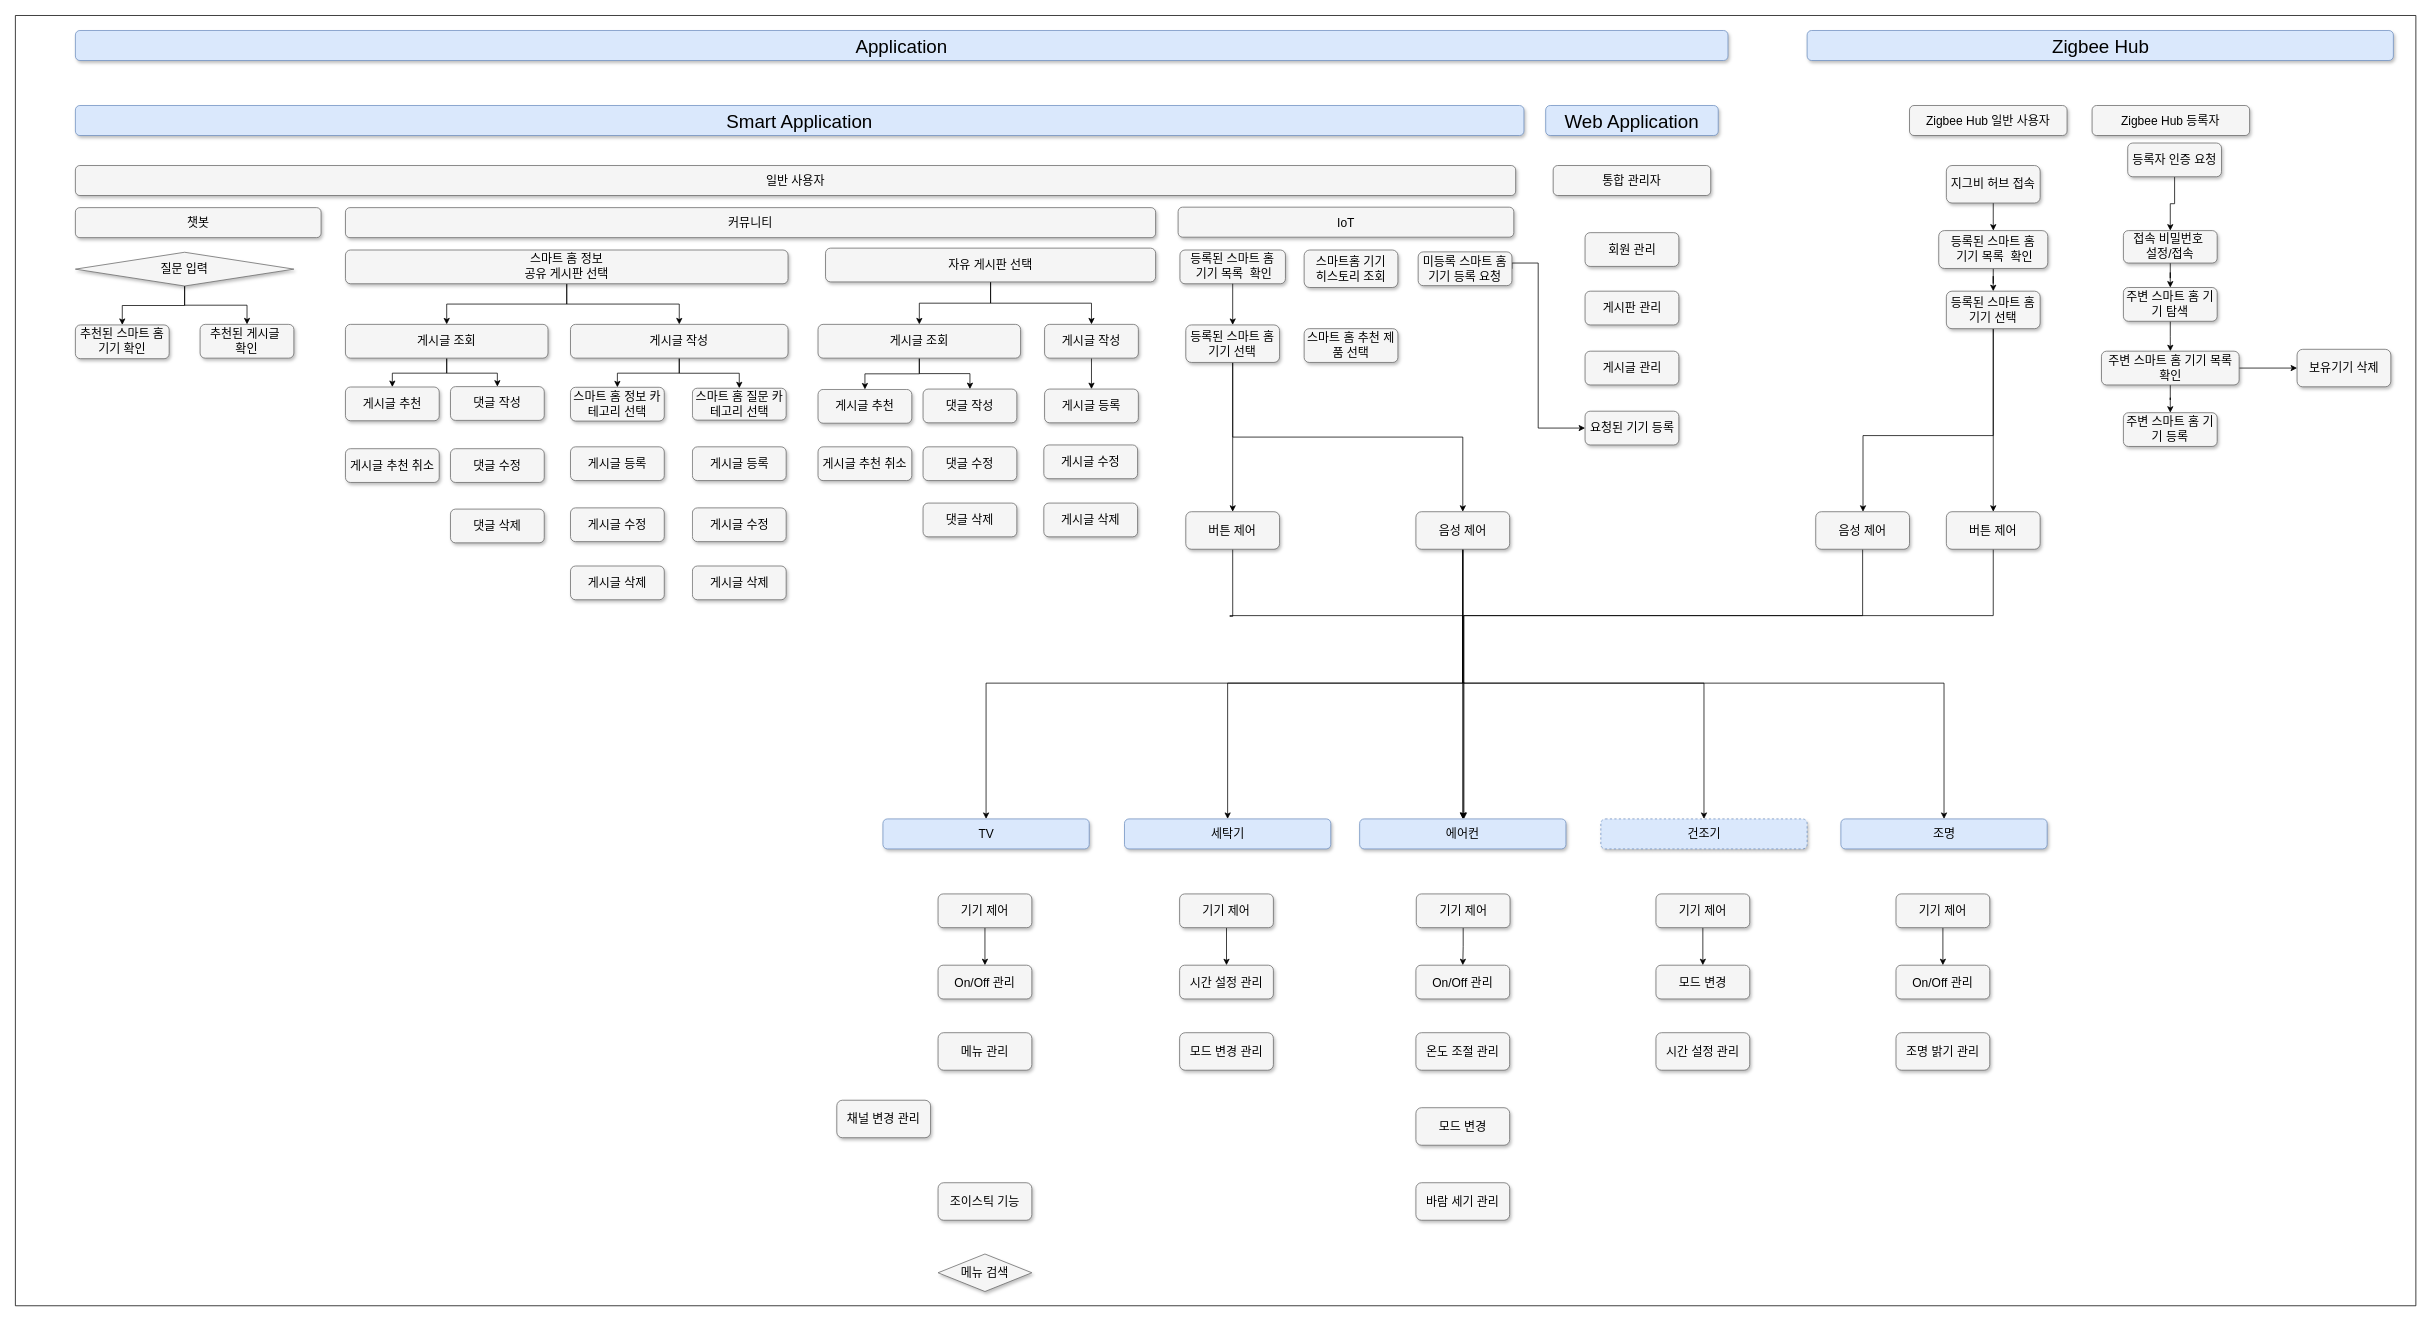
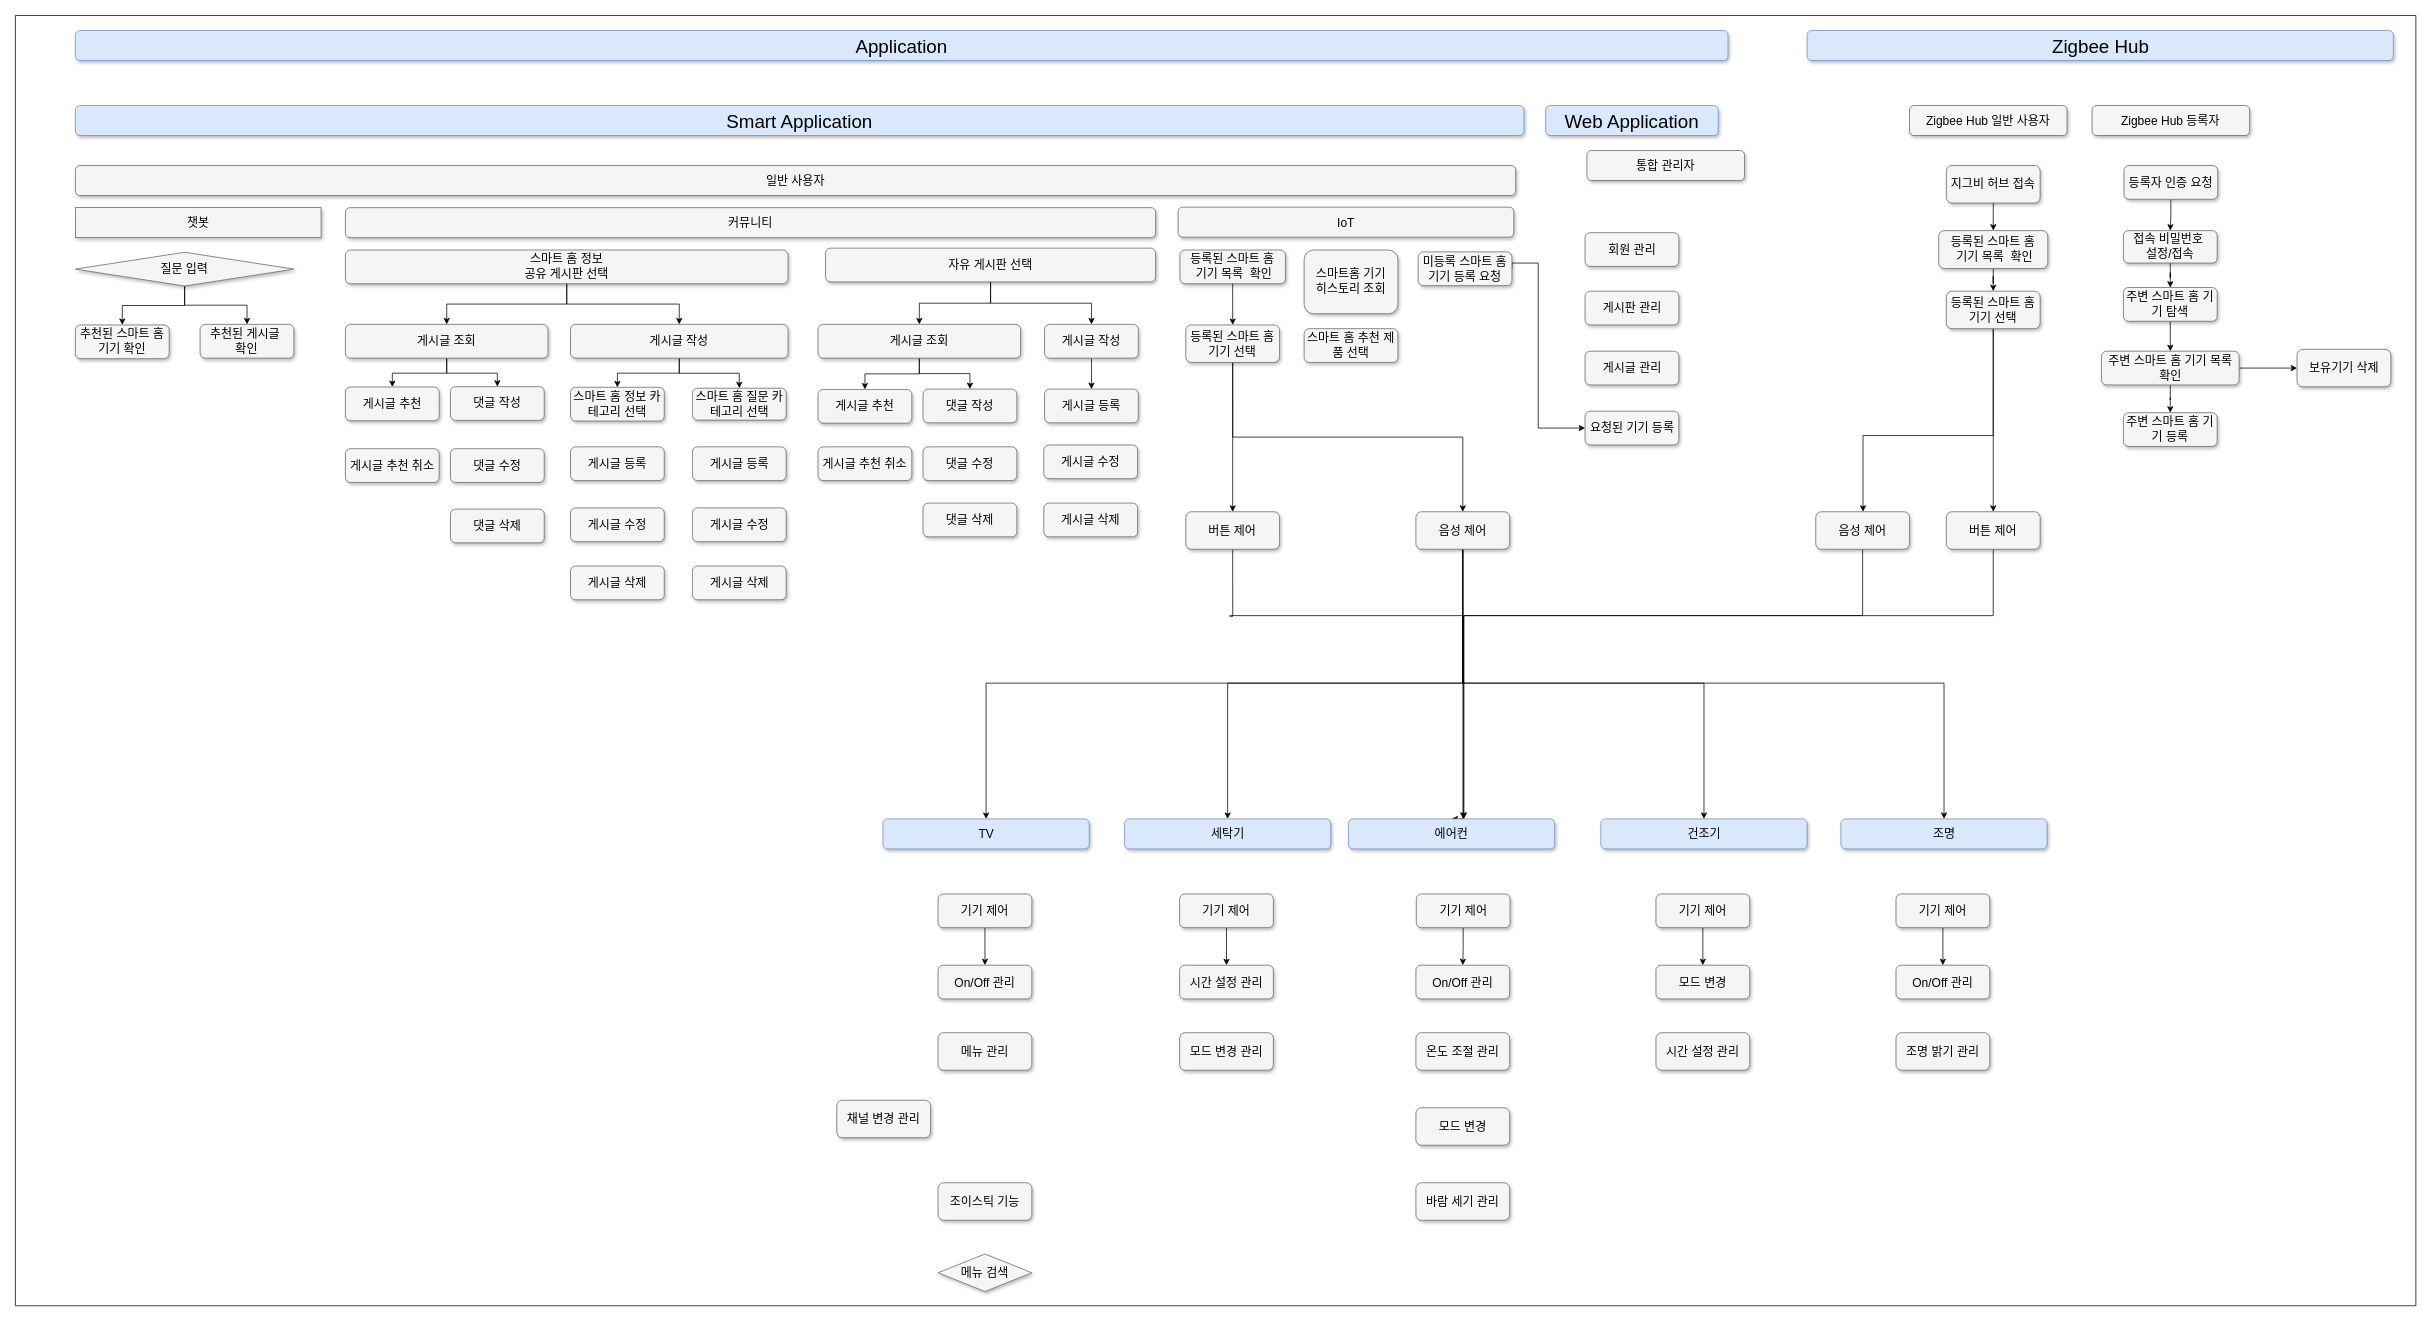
node "등록자 인증 요청": moved (2174, 160) -> (2170, 182)
node "통합 관리자": moved (1632, 180) -> (1665, 165)
node "챗봇": shape rounded rectangle -> rectangle
node "스마트홈 기기 히스토리 조회": size 94x38 -> 94x64
node "에어컨": moved (1463, 834) -> (1451, 834)
node "건조기": style dashed -> solid
